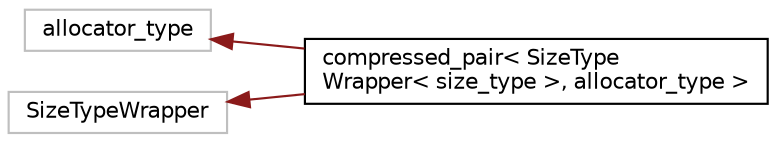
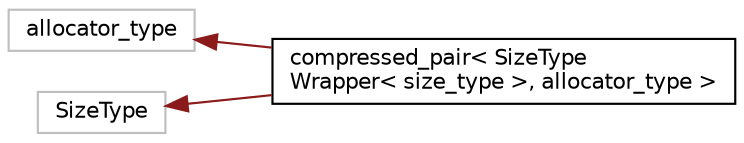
node "SizeTypeWrapper": label "SizeTypeWrapper" -> "SizeType"
